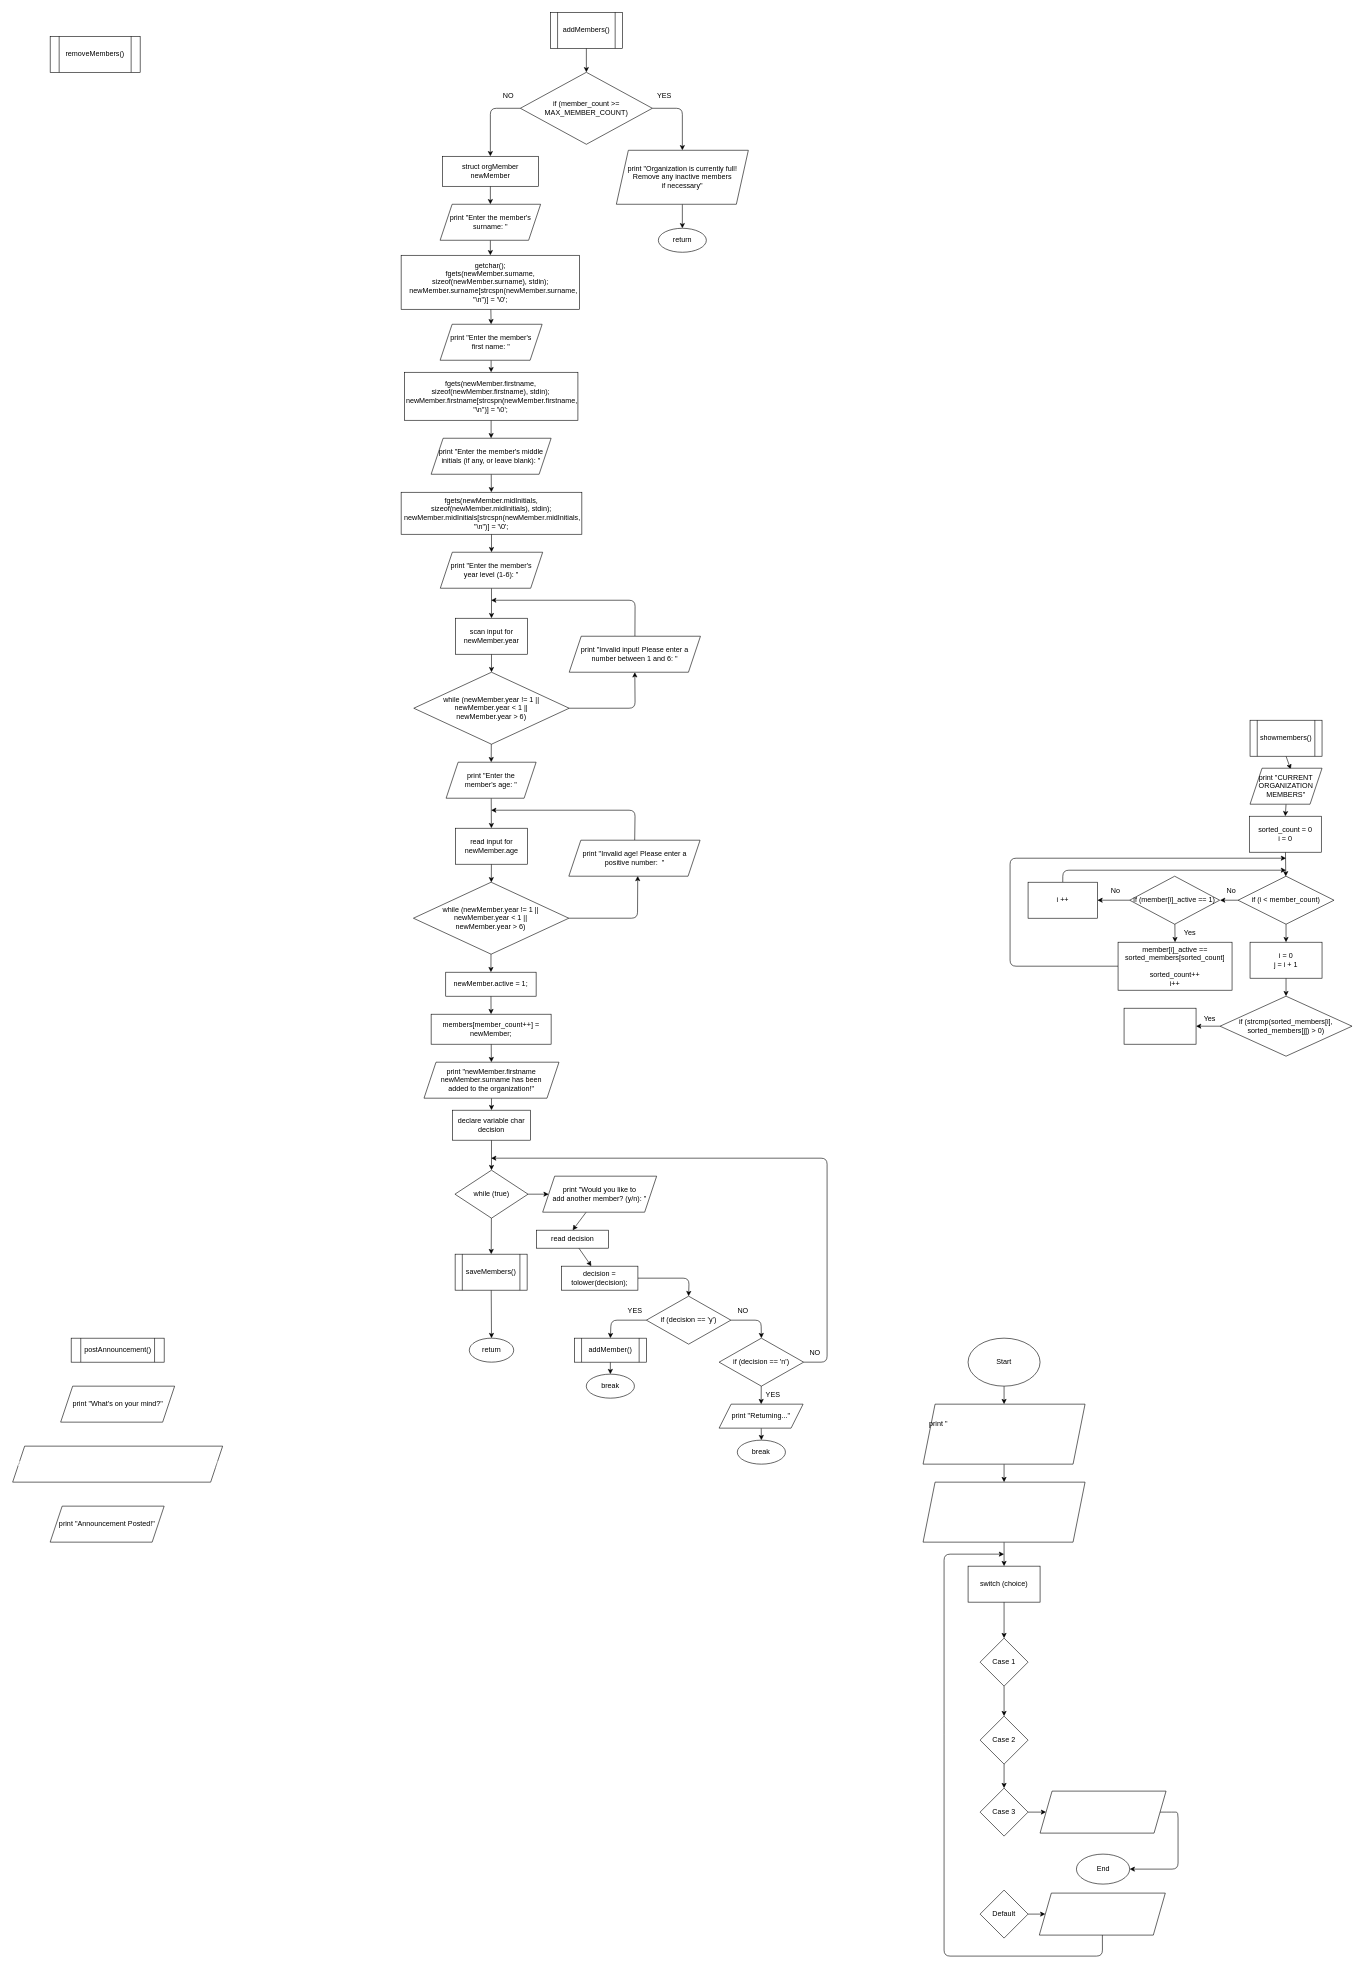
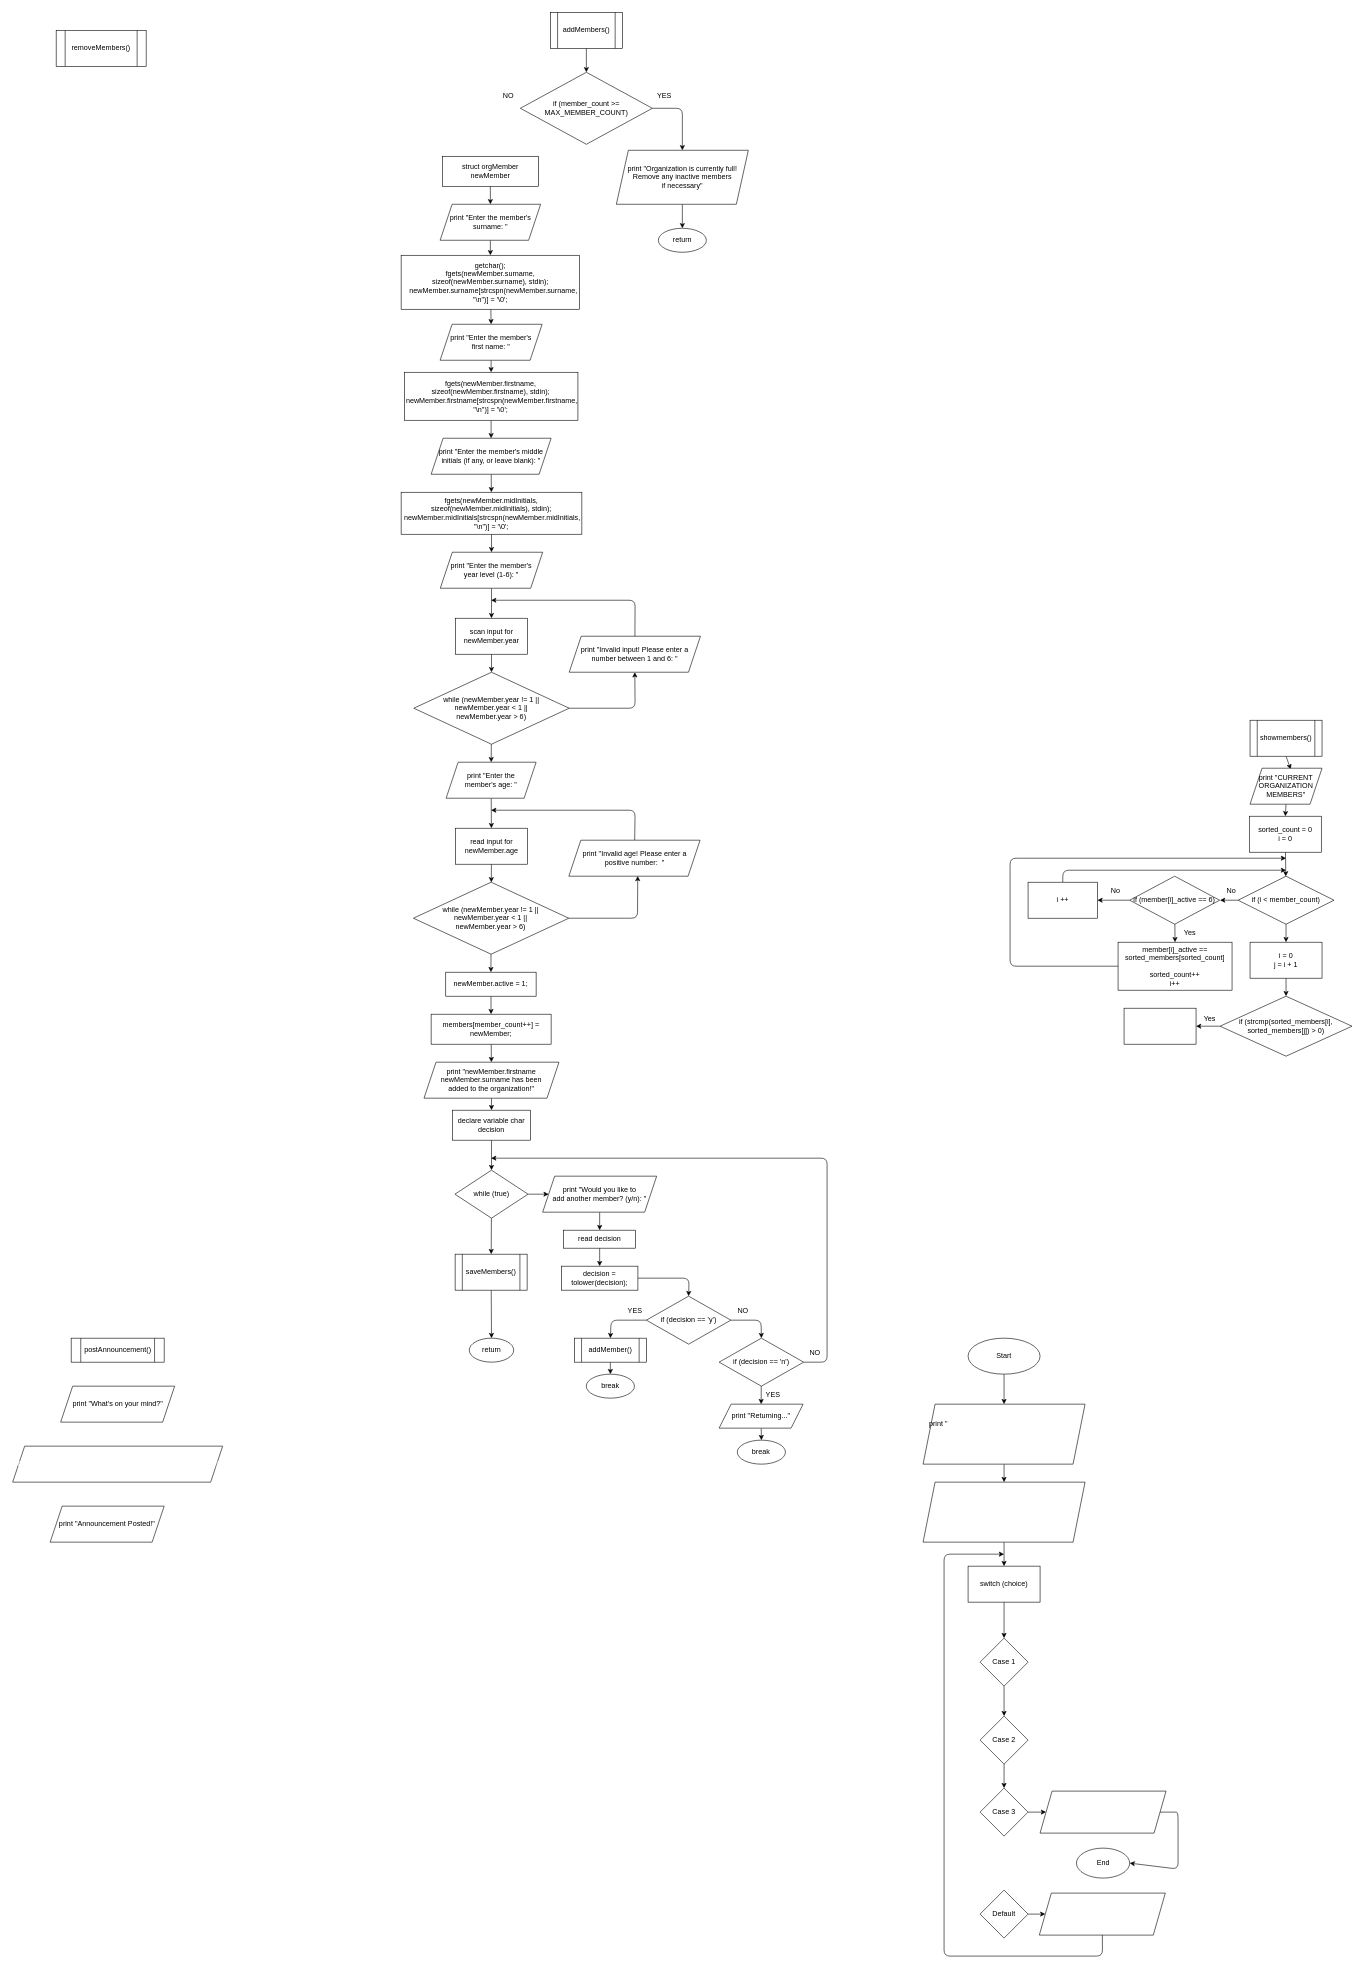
node "removeMembers()": moved (95, 54) -> (101, 48)
edge "if (member_count >= MAX_MEMBER_COUNT)" -> "struct orgMember newMember": removed
node "if (member[i]_active == 1)": label "if (member[i]_active == 1)" -> "if (member[i]_active == 6)"
node "read decision": moved (573, 1239) -> (600, 1239)
node "Start": size 72x48 -> 72x36
node "End": moved (1103, 1869) -> (1103, 1863)
